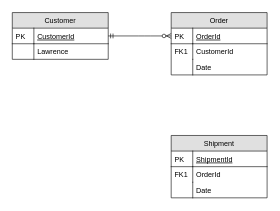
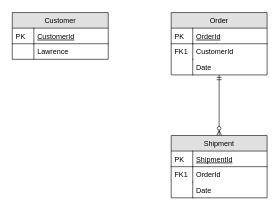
edge "Customer" -- "Order": removed
edge "Order" -- "Shipment": added
